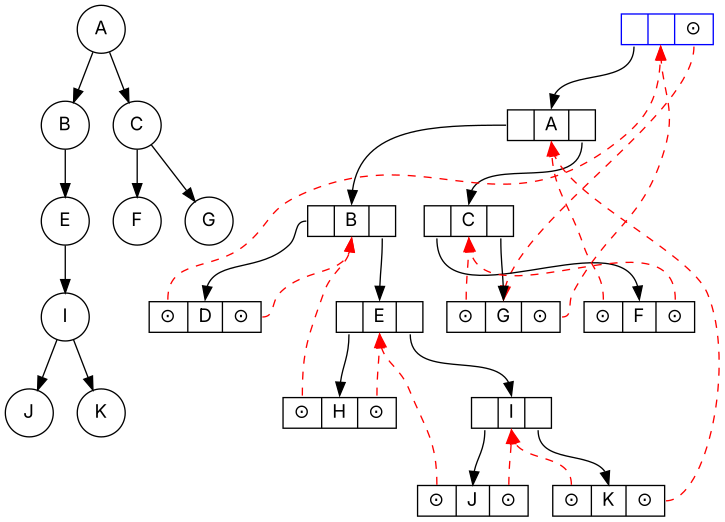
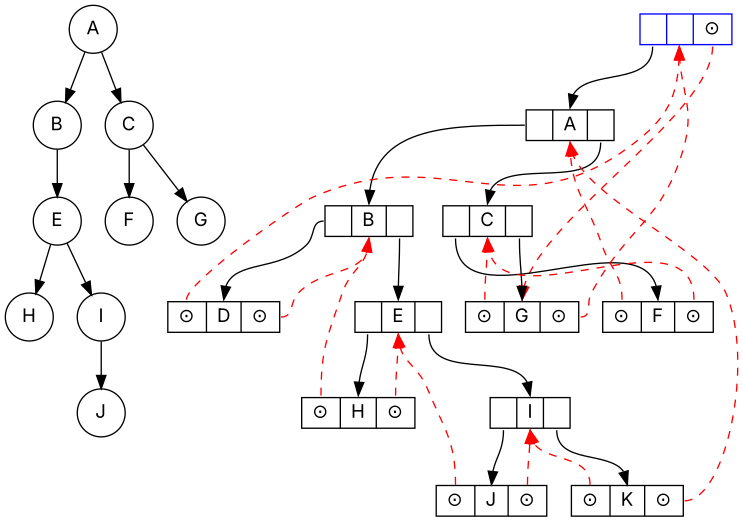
node "H": added
node "K": removed
